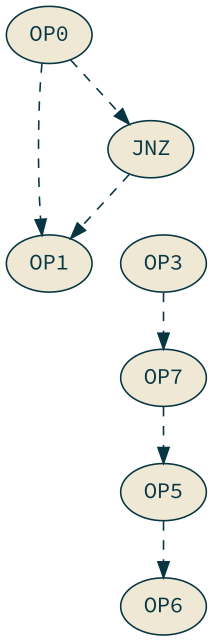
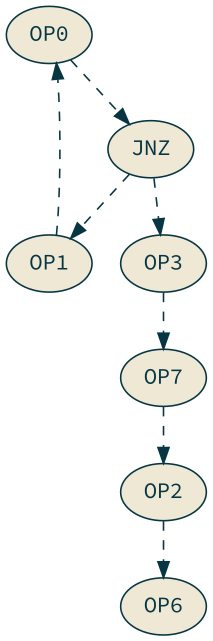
edge "OP0" -> "OP1": reversed
edge "JNZ" -> "OP3": added
node "OP5": label "OP5" -> "OP2"
